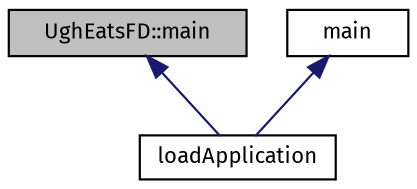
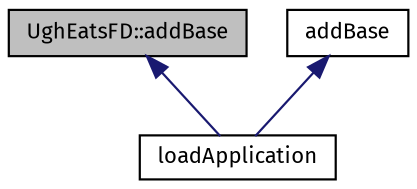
node "UghEatsFD::main": label "UghEatsFD::main" -> "UghEatsFD::addBase"
node "main": label "main" -> "addBase"
